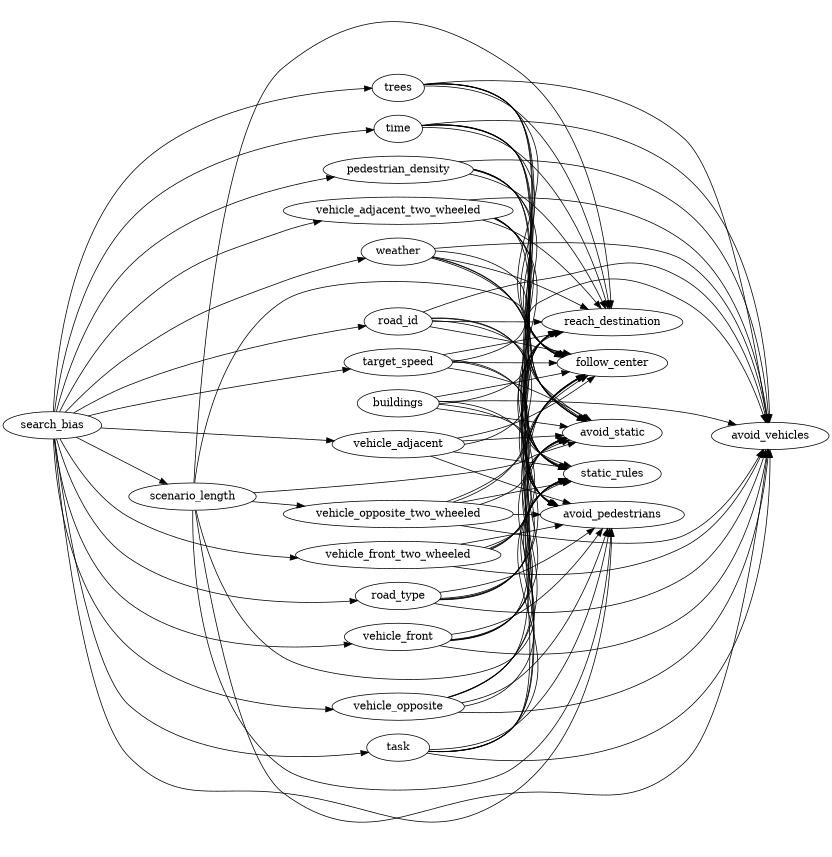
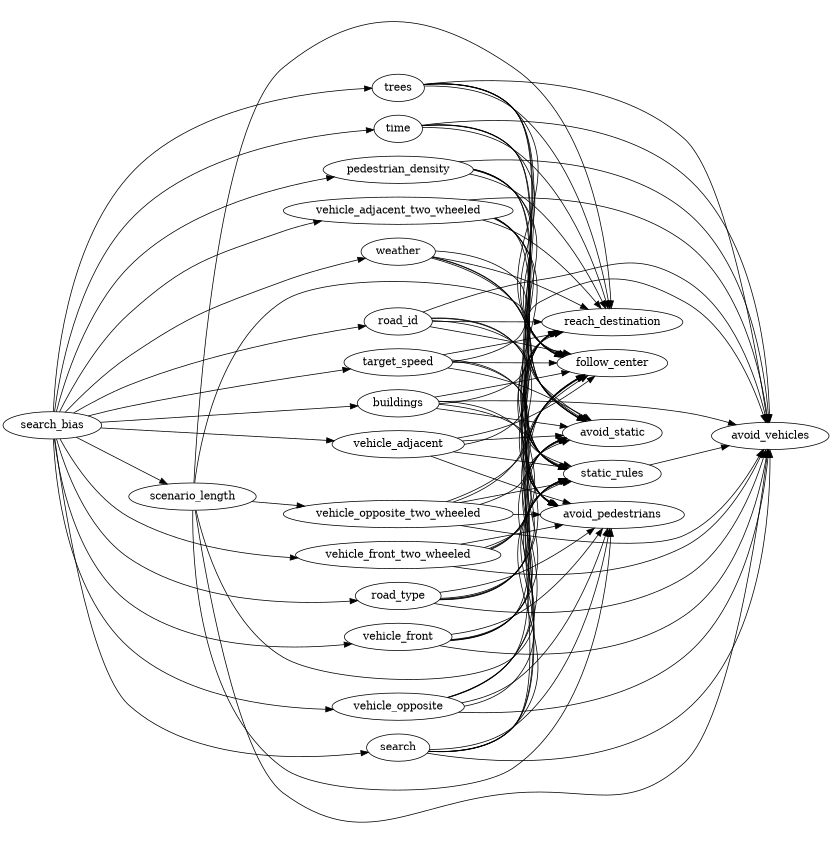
edge "weather" -> "avoid_vehicles": now "static_rules" -> "avoid_vehicles"
edge "time" -> "avoid_pedestrians": removed
edge "scenario_length" -> "avoid_static": removed
node "task": label "task" -> "search"
edge "search_bias" -> "avoid_pedestrians": now "search_bias" -> "buildings"
